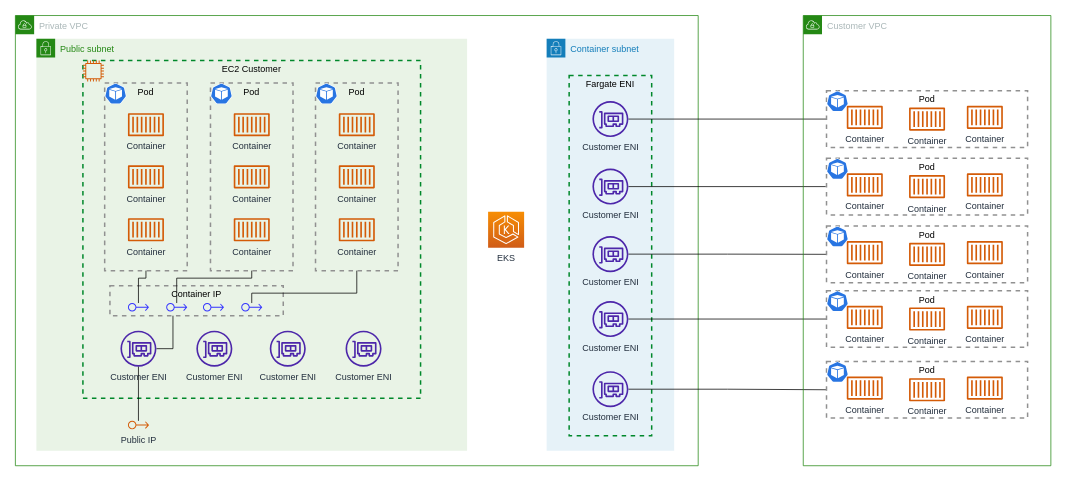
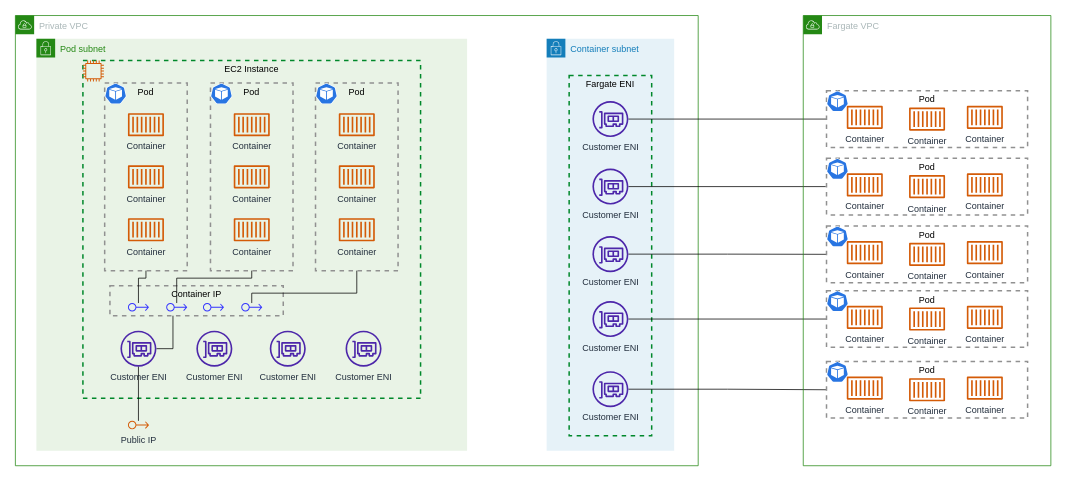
node "Customer VPC": label "Customer VPC" -> "Fargate VPC"
node "Public subnet": label "Public subnet" -> "Pod subnet"
node "EC2 Customer": label "EC2 Customer" -> "EC2 Instance"
node "EKS": removed
